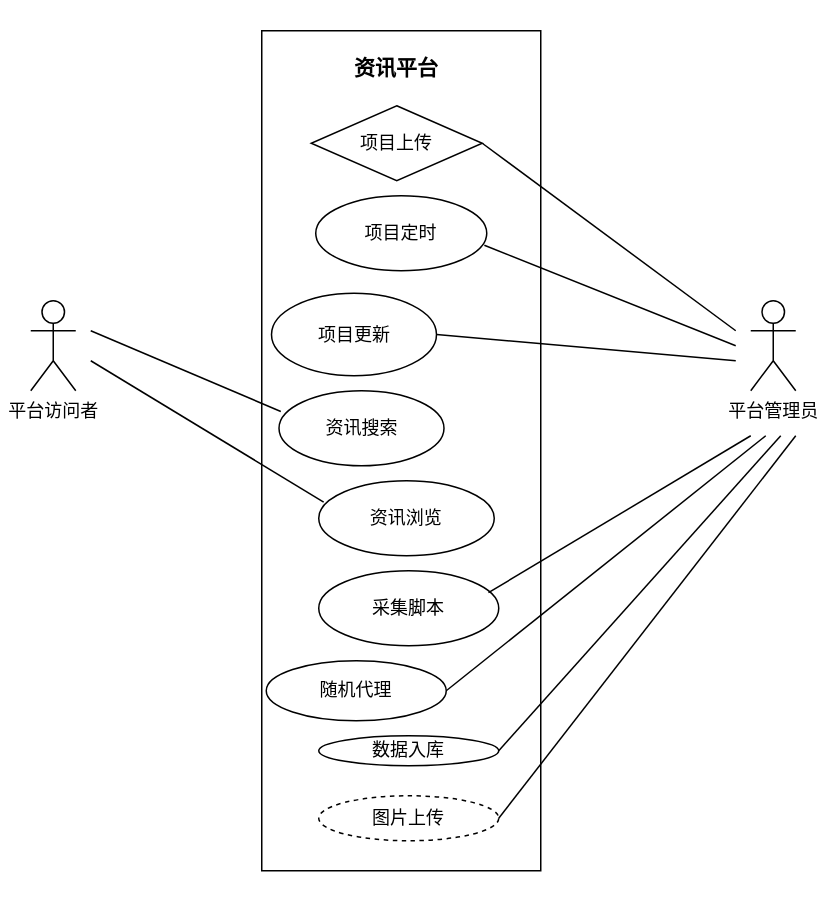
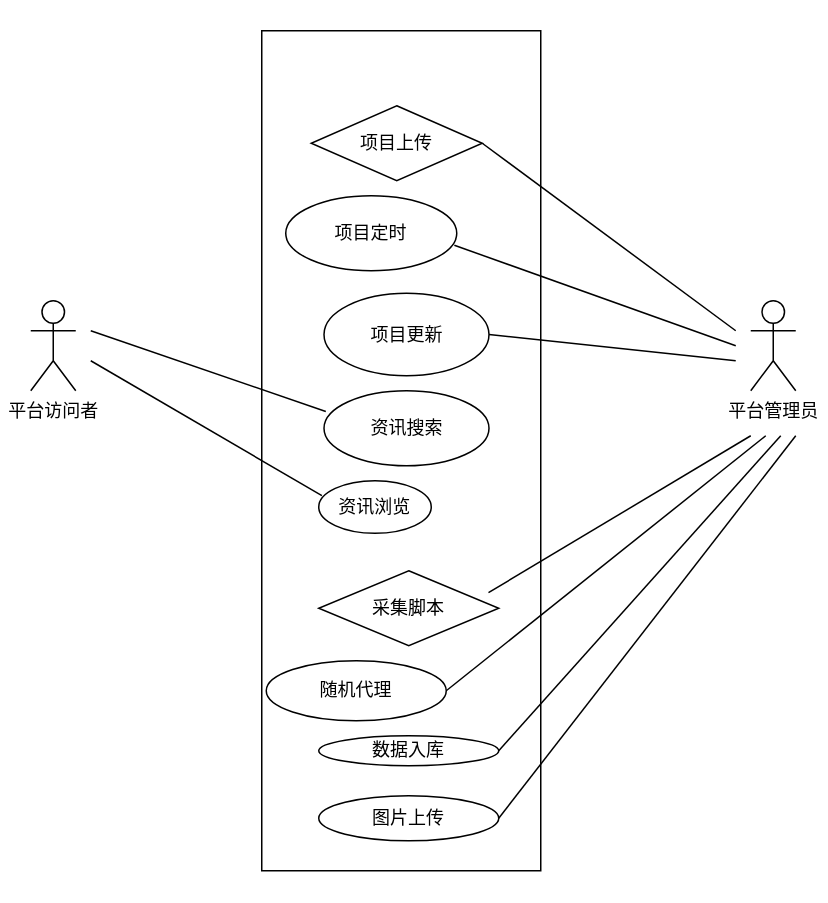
node "资讯平台": removed
node "项目定时": moved (401, 233) -> (371, 233)
node "项目更新": moved (354, 335) -> (407, 335)
node "资讯搜索": moved (362, 428) -> (407, 428)
node "资讯浏览": size 176x75 -> 113x53
node "采集脚本": shape ellipse -> diamond
node "图片上传": style dashed -> solid
